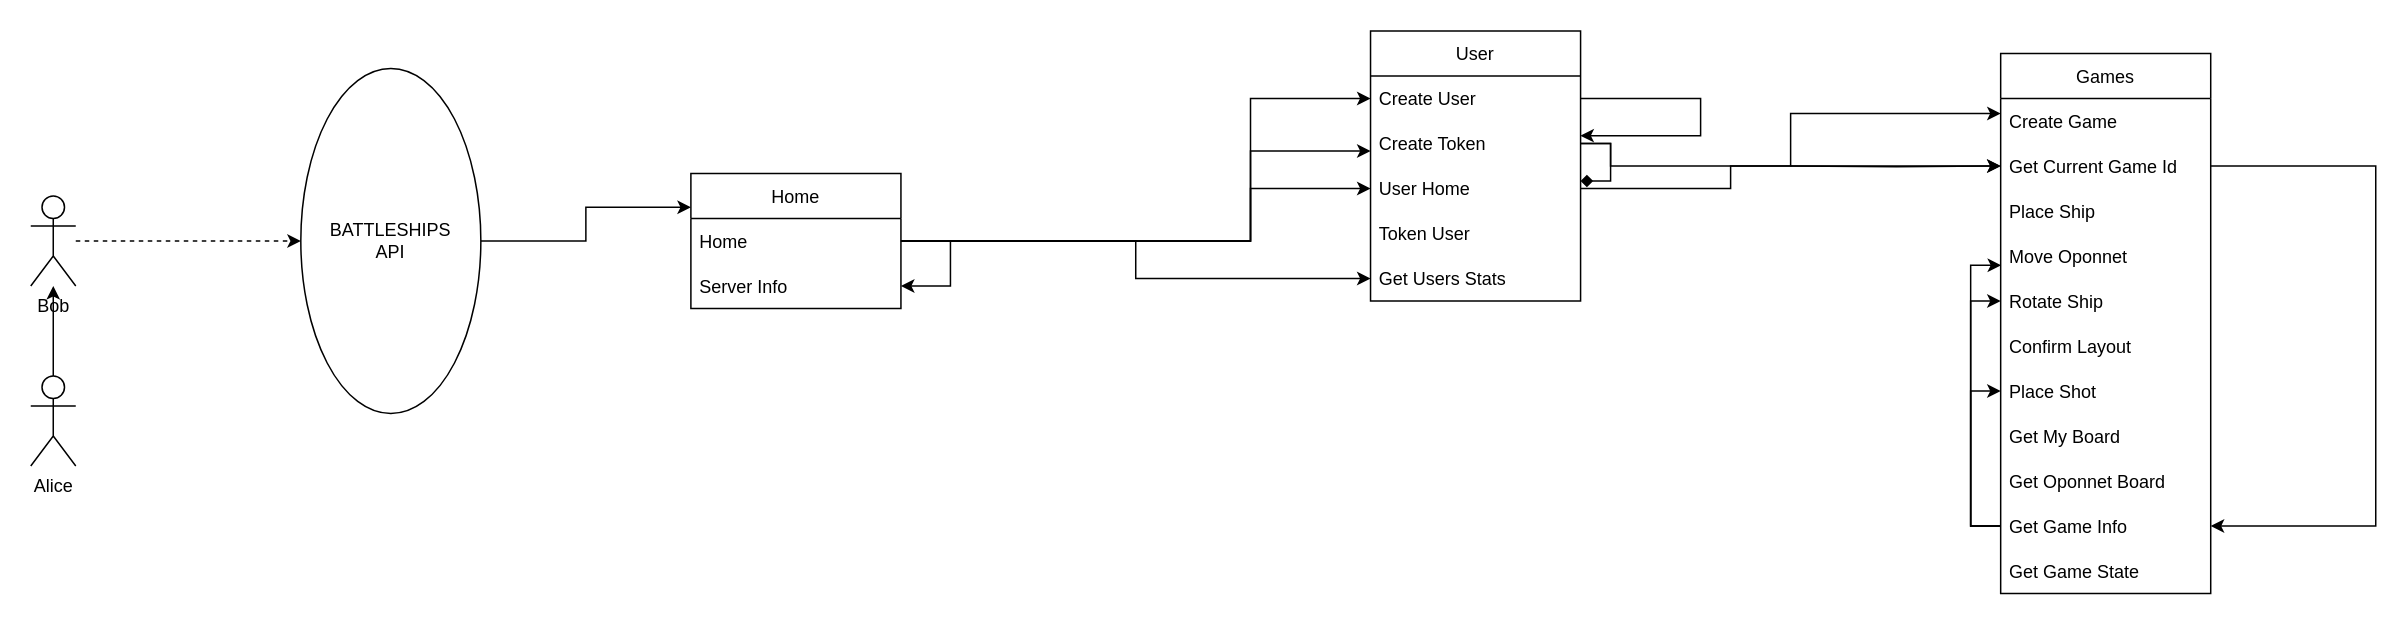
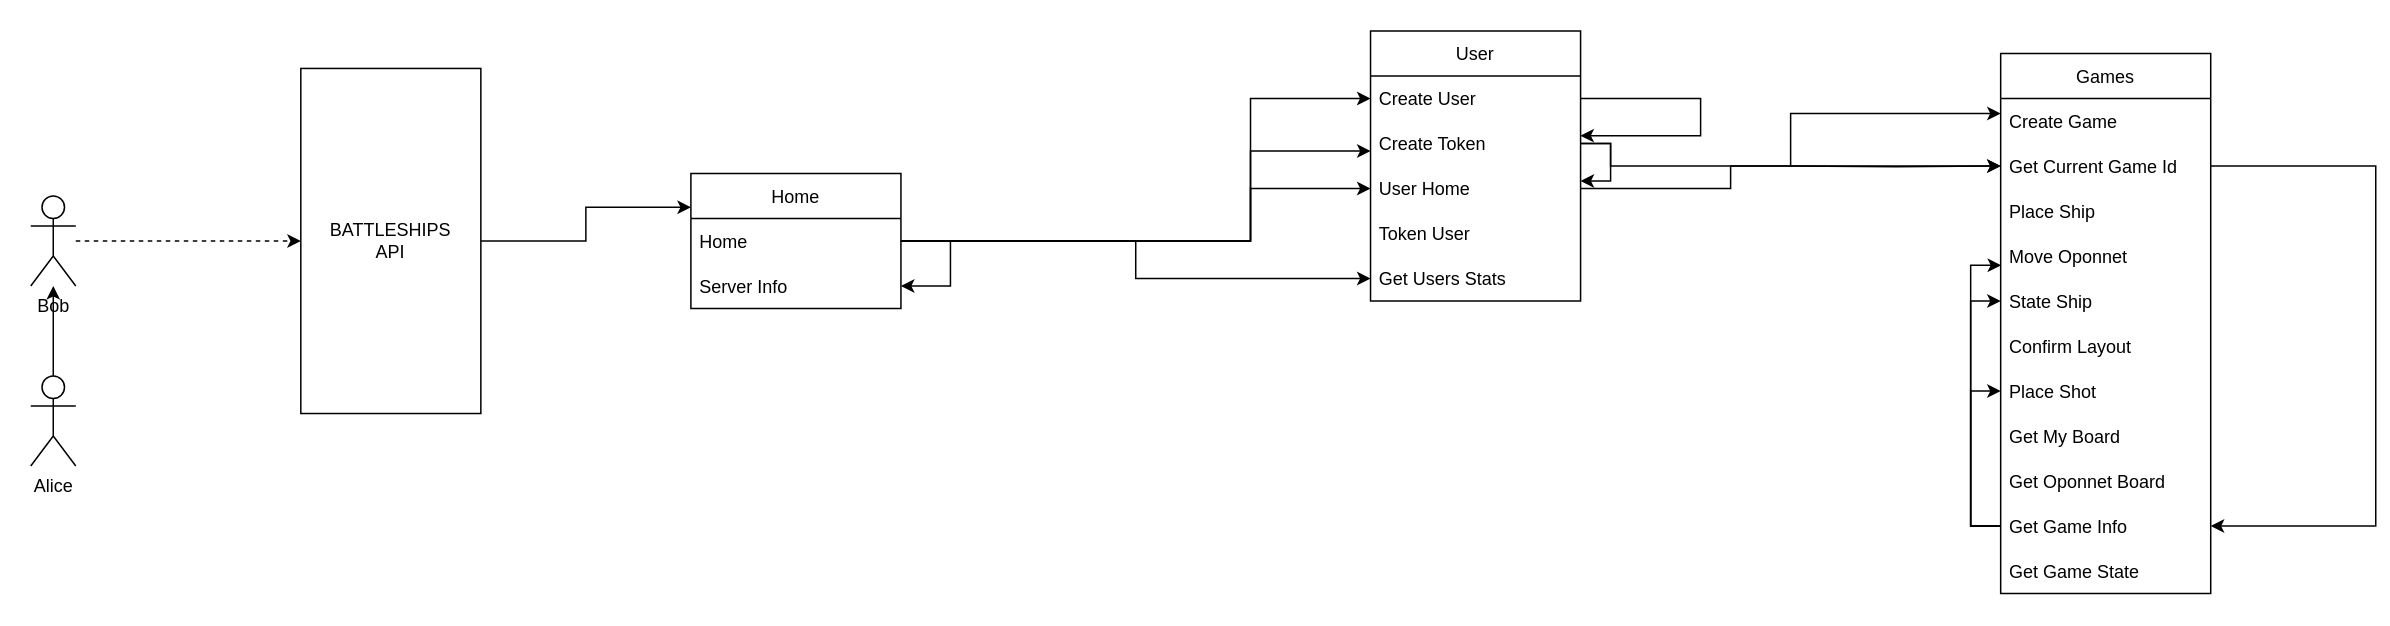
edge "Create Token" -> "User Home": arrowhead diamond -> classic
node "BATTLESHIPS API": shape ellipse -> rectangle
node "Rotate Ship": label "Rotate Ship" -> "State Ship"
